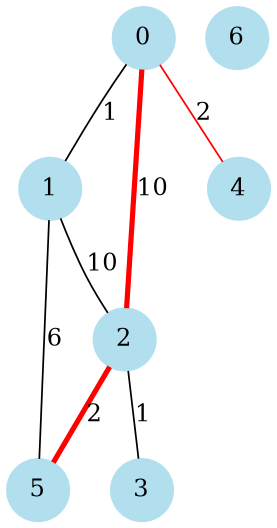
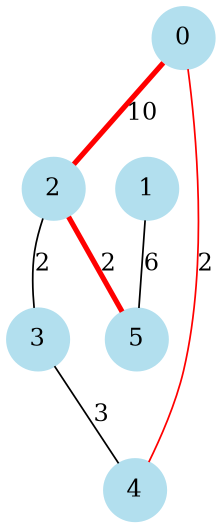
node "6": removed
edge "0" -- "1": removed, label "1"
edge "1" -- "2": removed, label "10"
edge "3" -- "4": added, label "3"
edge "2" -- "3": label "1" -> "2"
